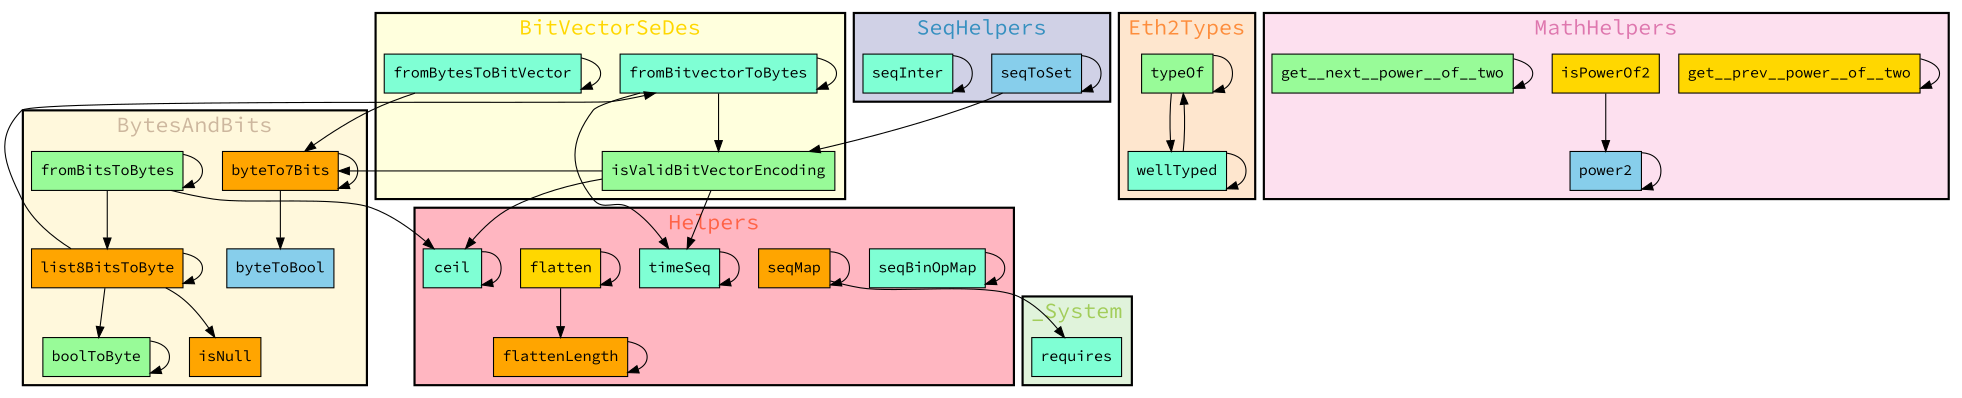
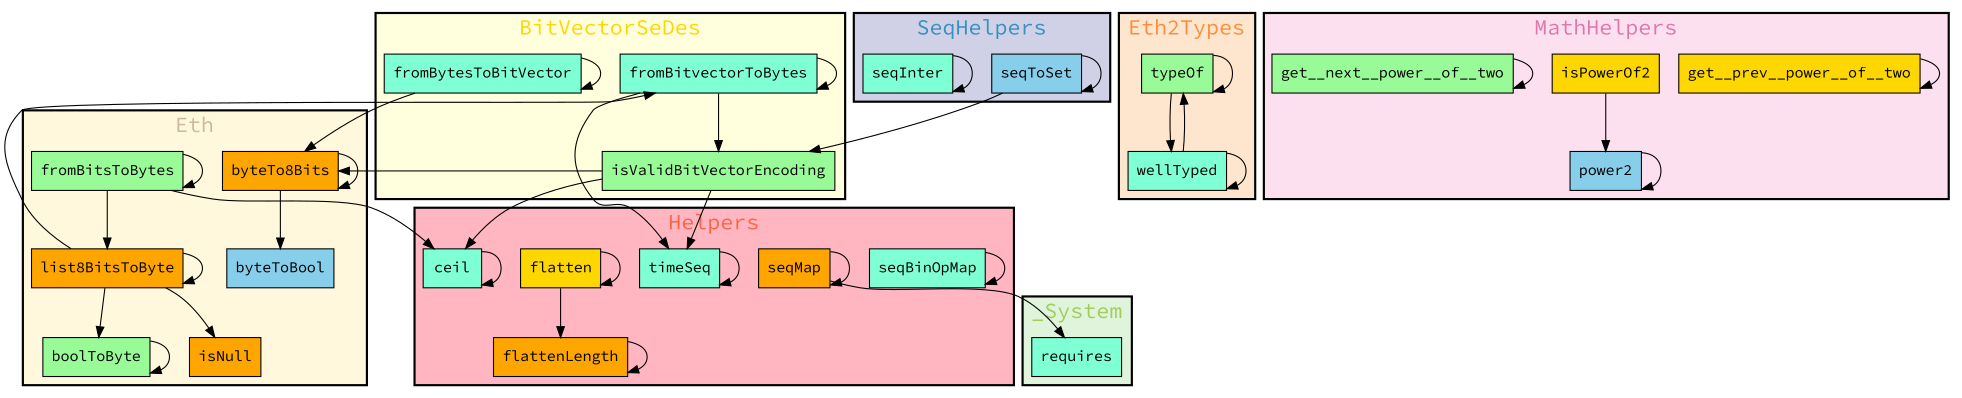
cluster "BytesAndBits": label "BytesAndBits" -> "Eth"
node "byteTo7Bits": label "byteTo7Bits" -> "byteTo8Bits"
